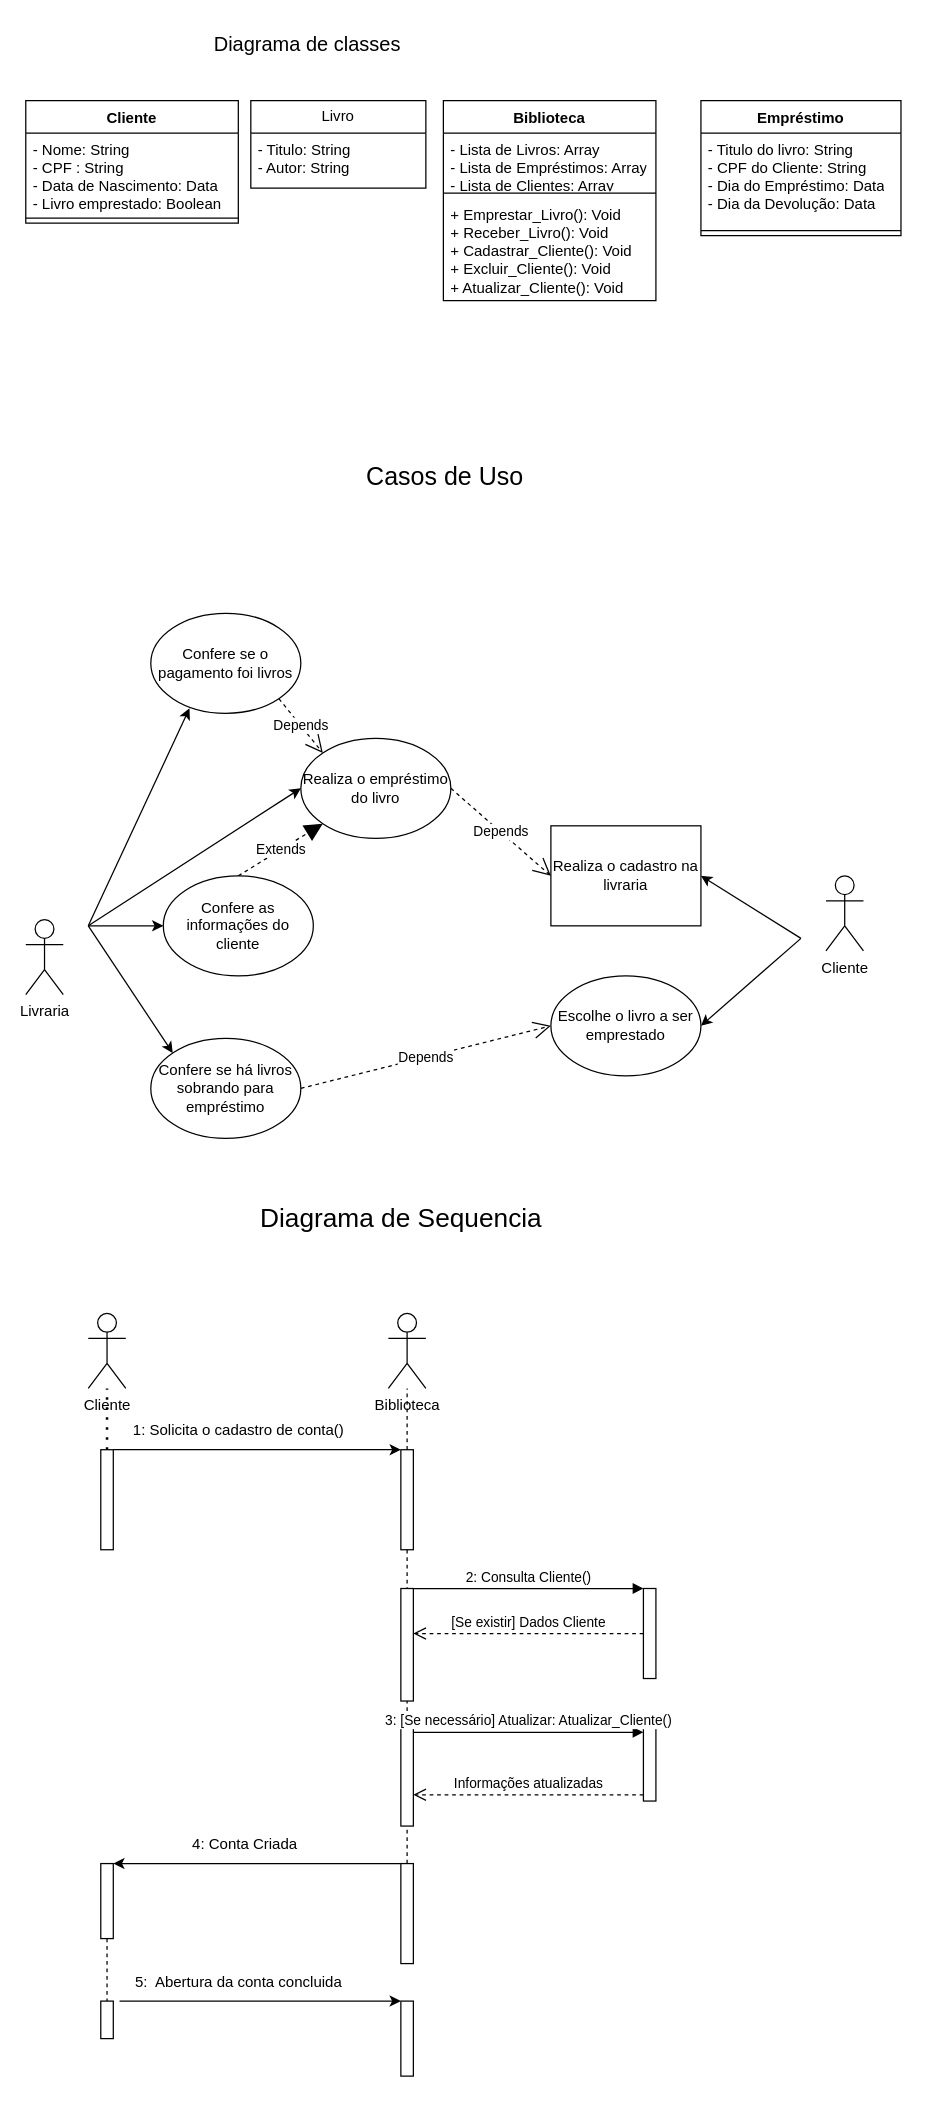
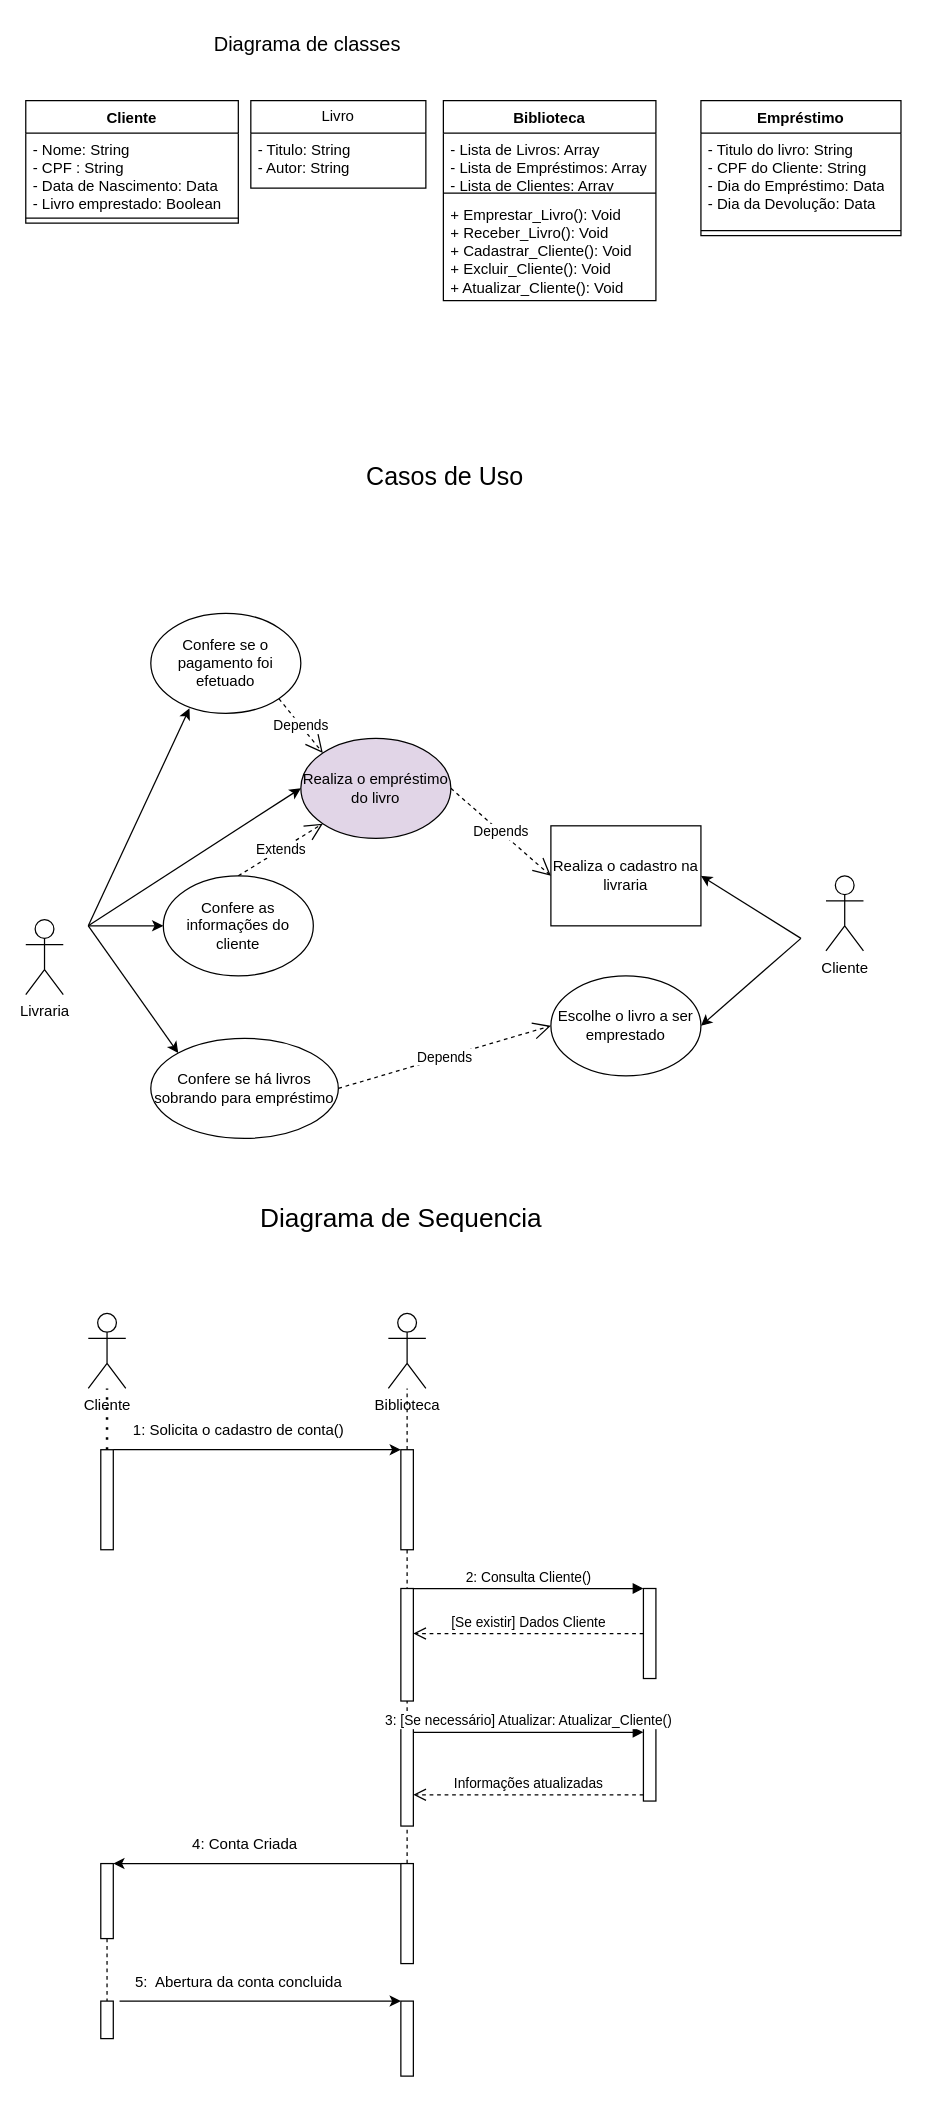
node "Confere se o pagamento foi livros": label "Confere se o pagamento foi livros" -> "Confere se o pagamento foi efetuado"
node "Realiza o empréstimo do livro": fillcolor #ffffff -> #e1d5e7
edge "Confere as informações do cliente" -> "Realiza o empréstimo do livro": arrowhead block -> open
node "Confere se há livros sobrando para empréstimo": size 150x100 -> 188x100
